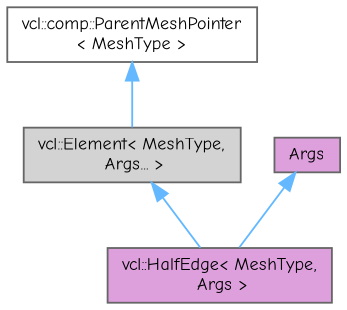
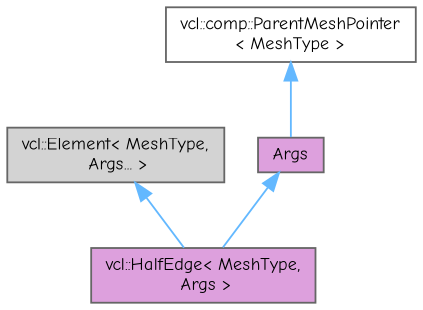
edge "vcl::Element< MeshType, Args... >" -> "vcl::comp::ParentMeshPointer < MeshType >": now "Args" -> "vcl::comp::ParentMeshPointer < MeshType >"
